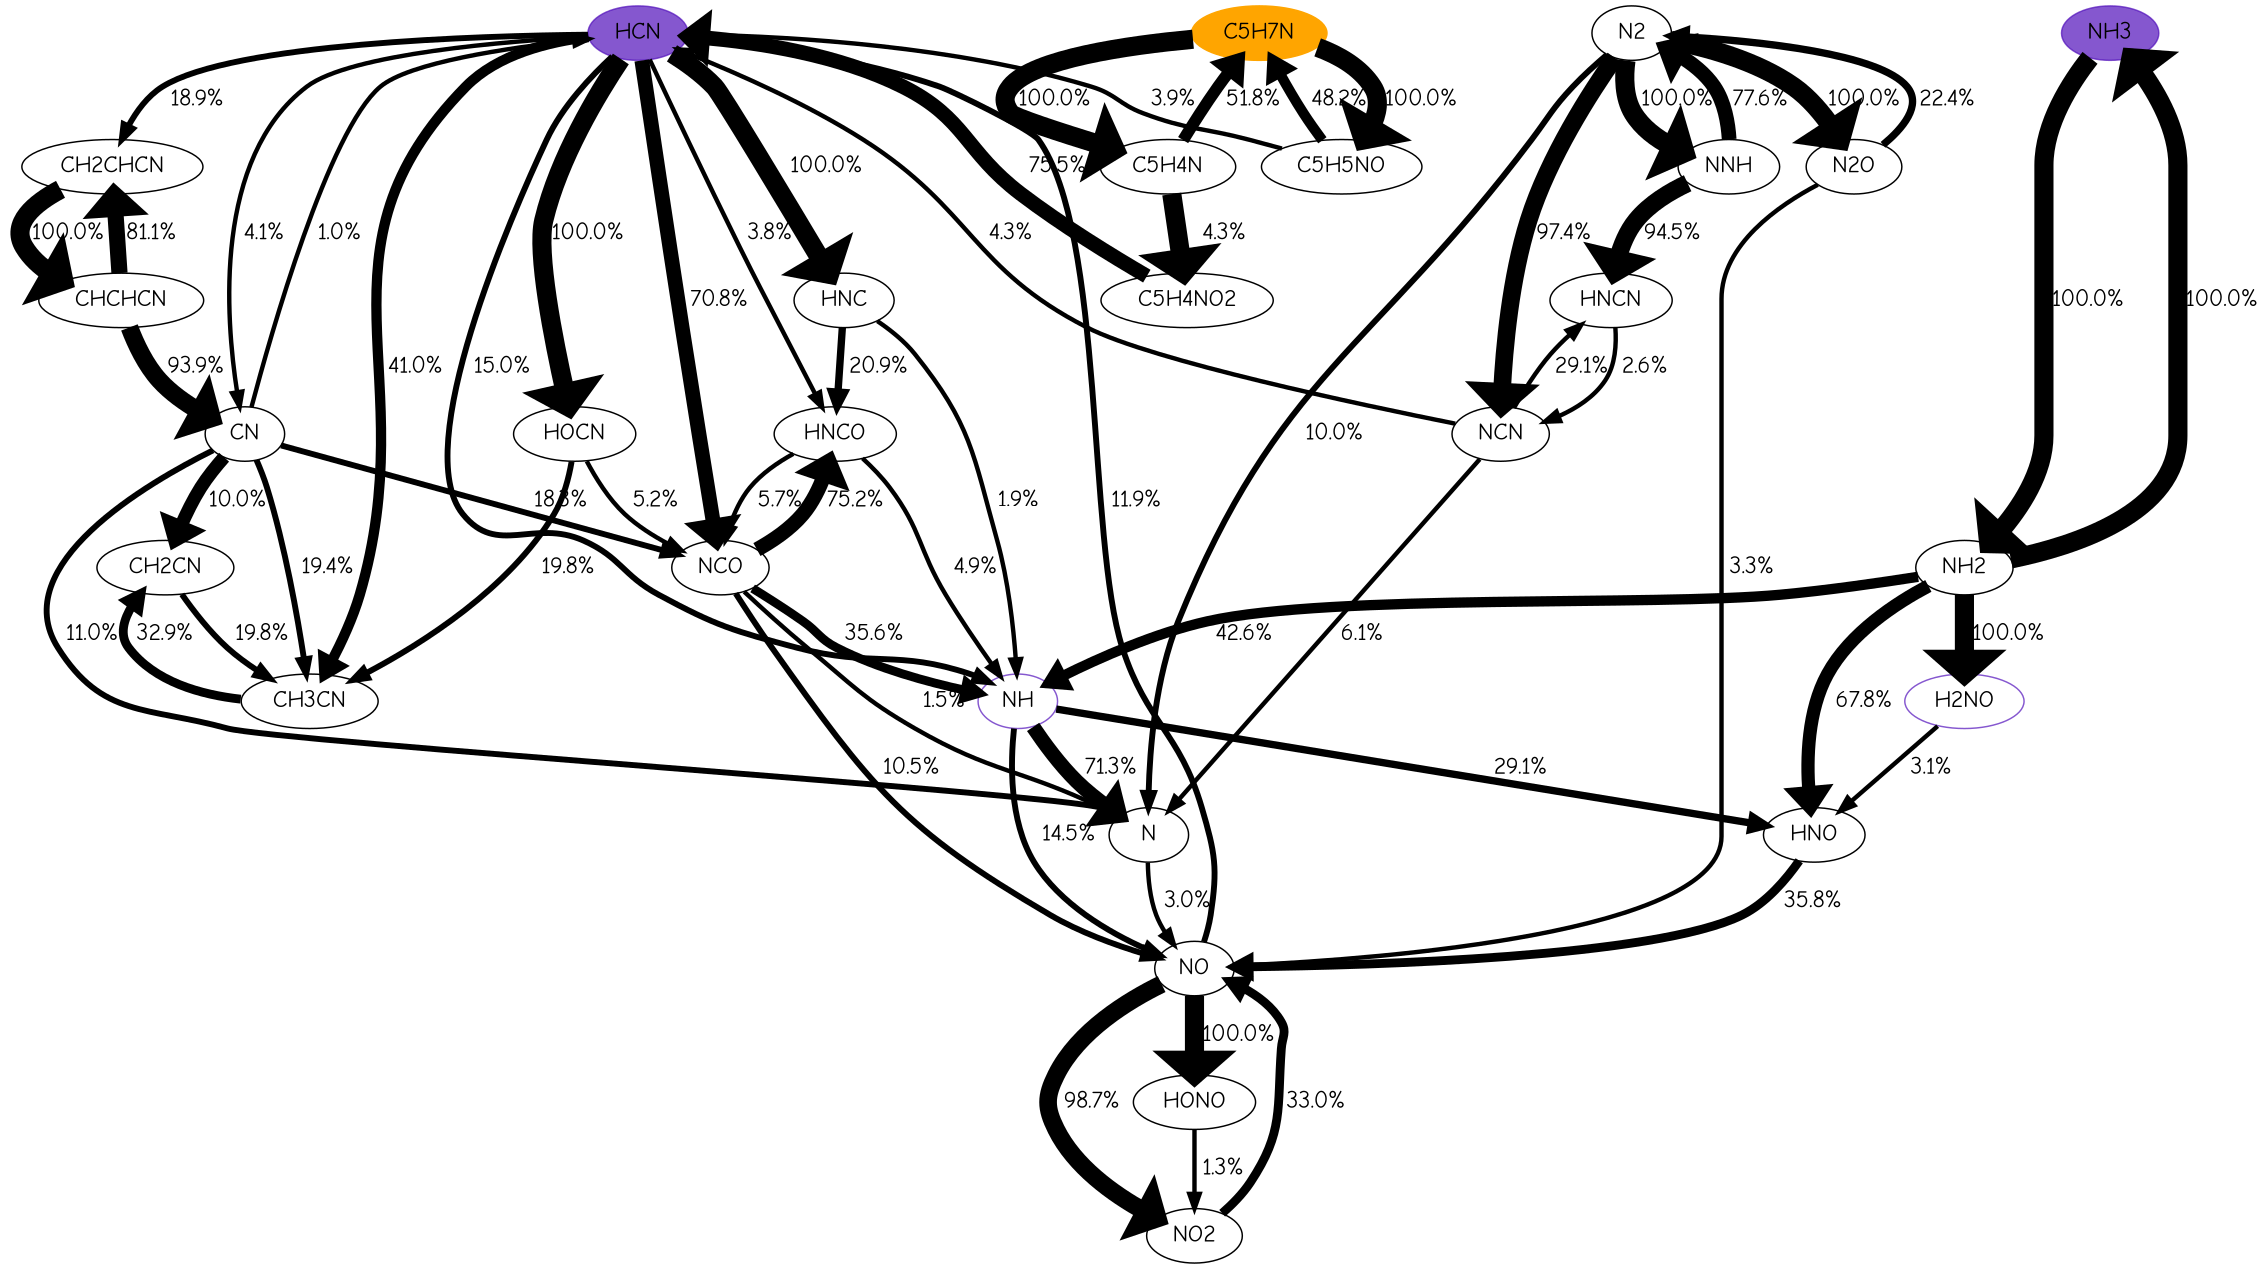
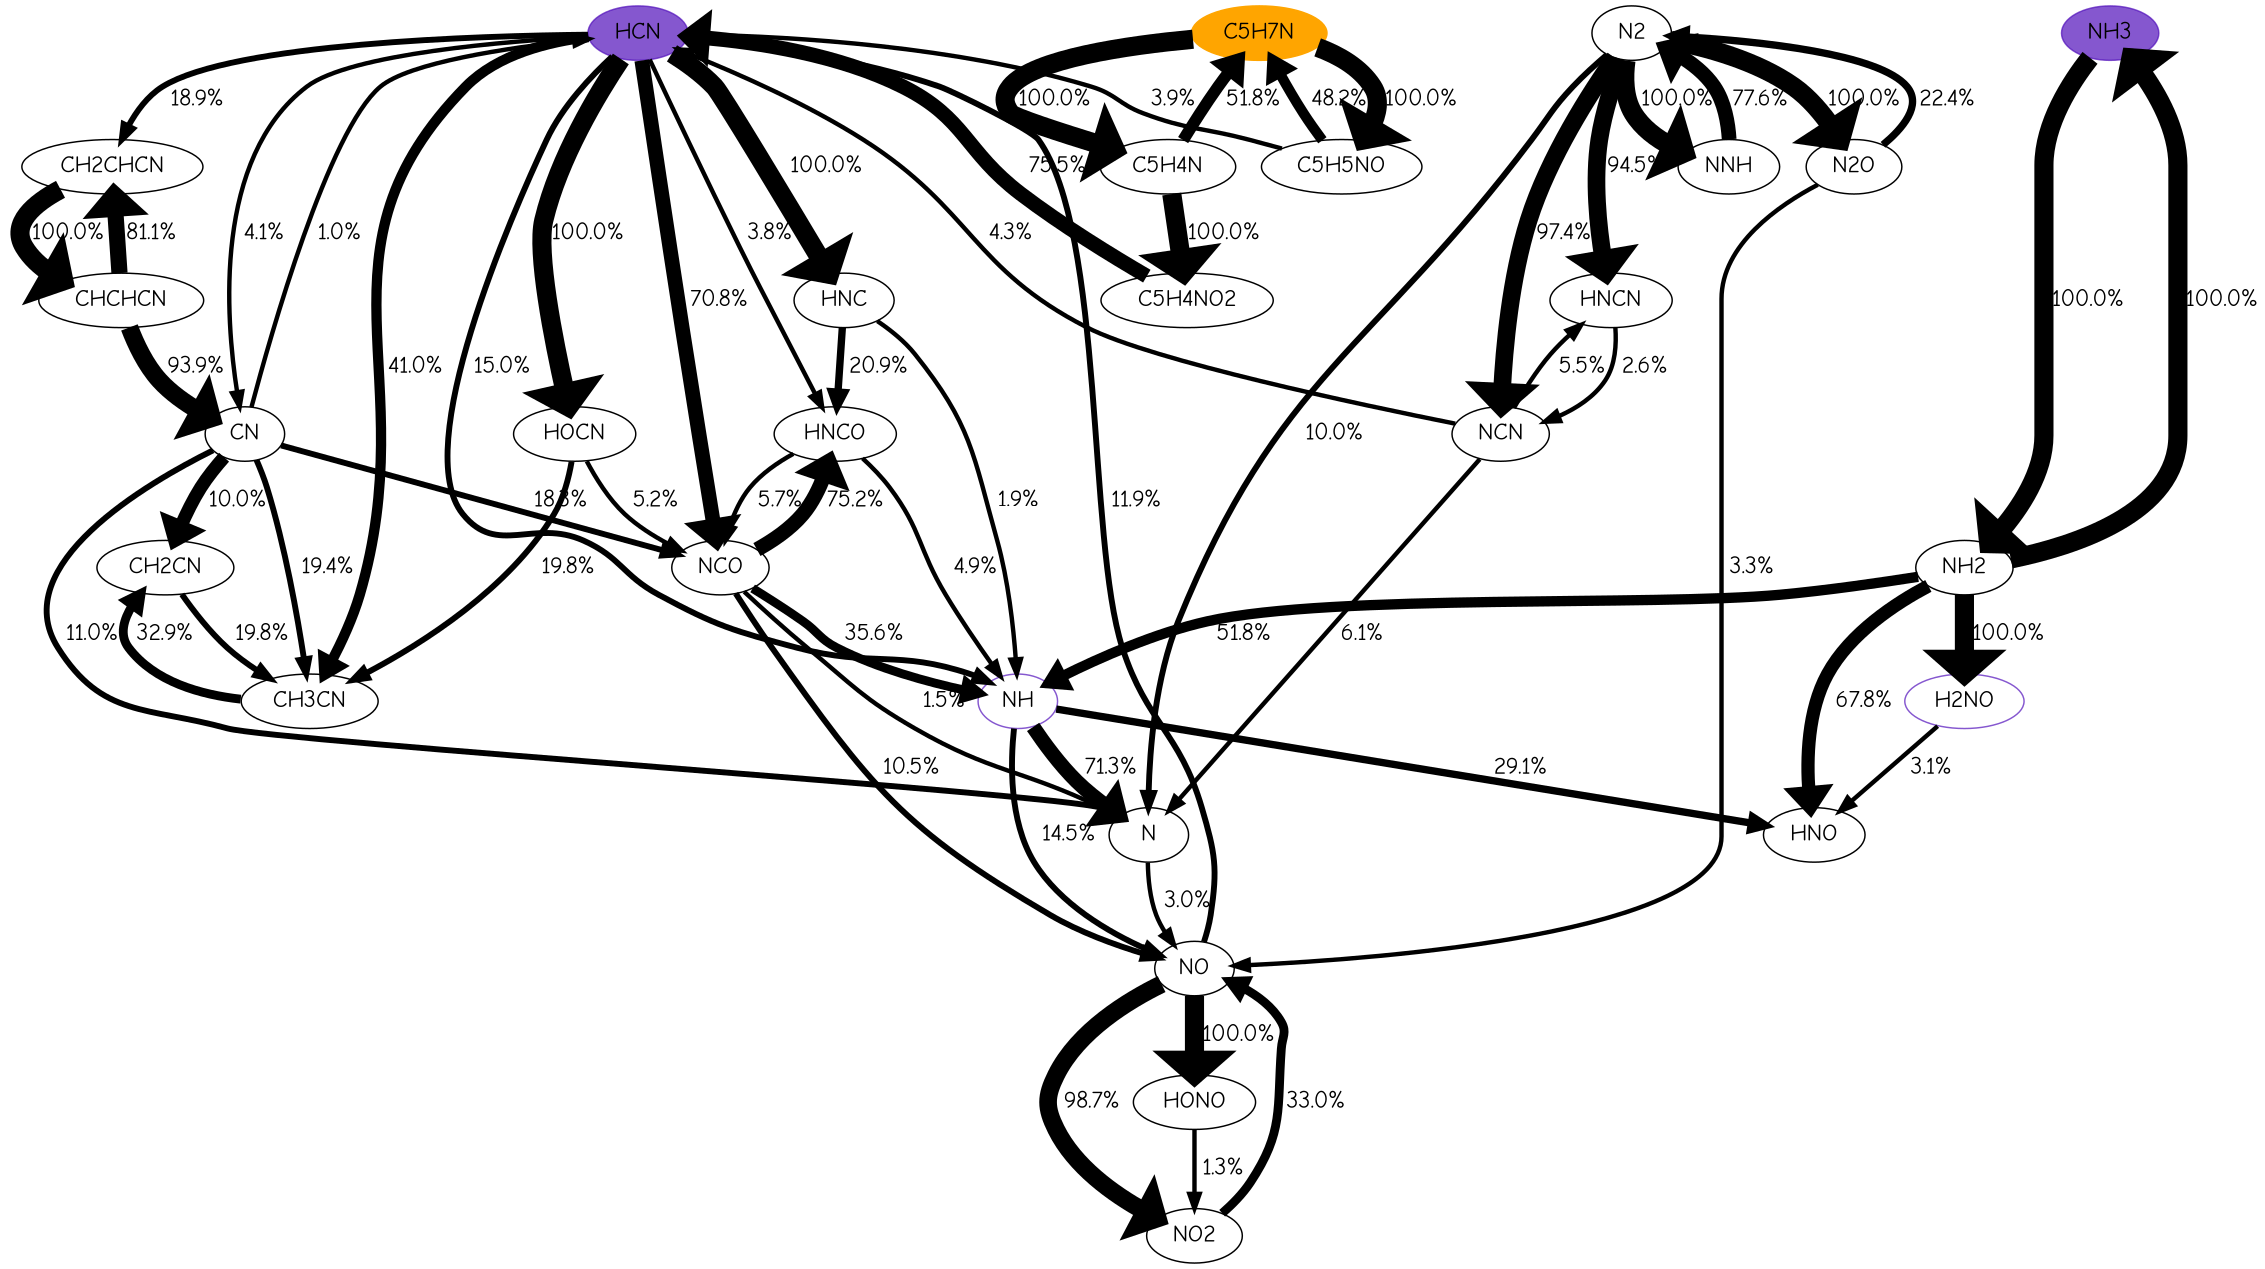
edge "NNH" -> "HNCN": now "N2" -> "HNCN"
edge "C5H4N" -> "C5H4NO2": label " 4.3%" -> " 100.0%"
edge "NCN" -> "HNCN": label " 29.1%" -> " 5.5%"
edge "NH2" -> "NH": label " 42.6%" -> " 51.8%"
edge "HNO" -> "NO": removed, label "35.8%"
